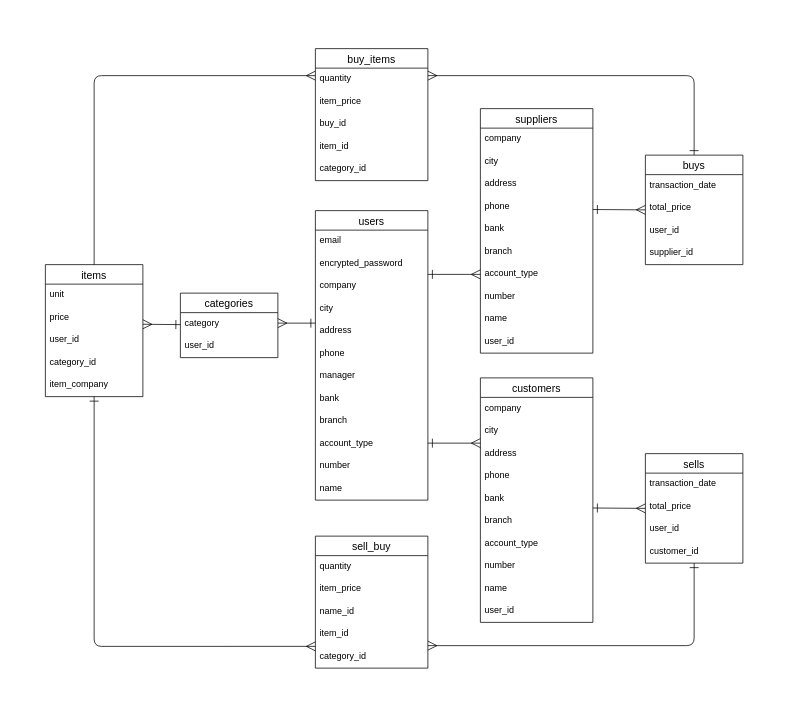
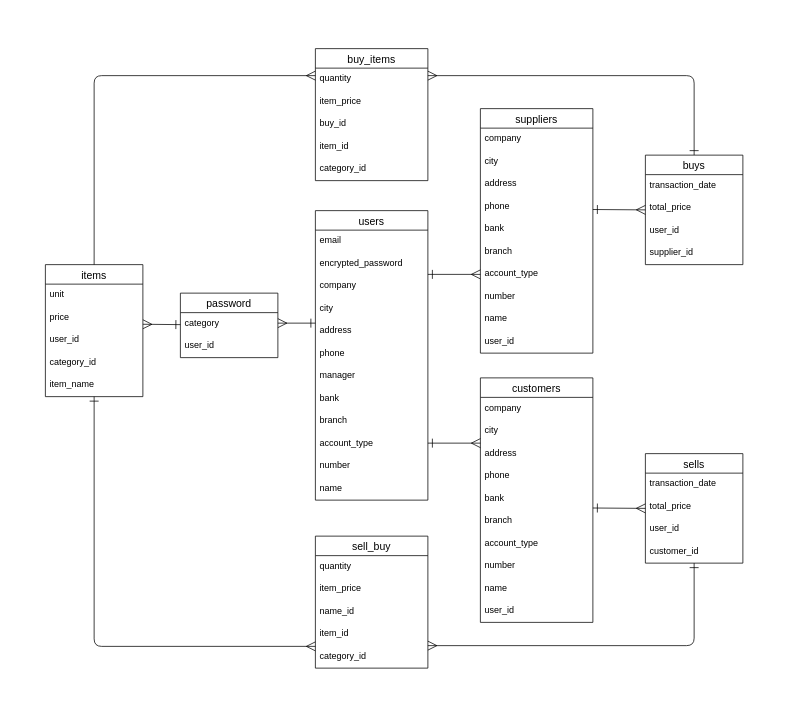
node "categories": label "categories" -> "password"
node "item_company": label "item_company" -> "item_name"
